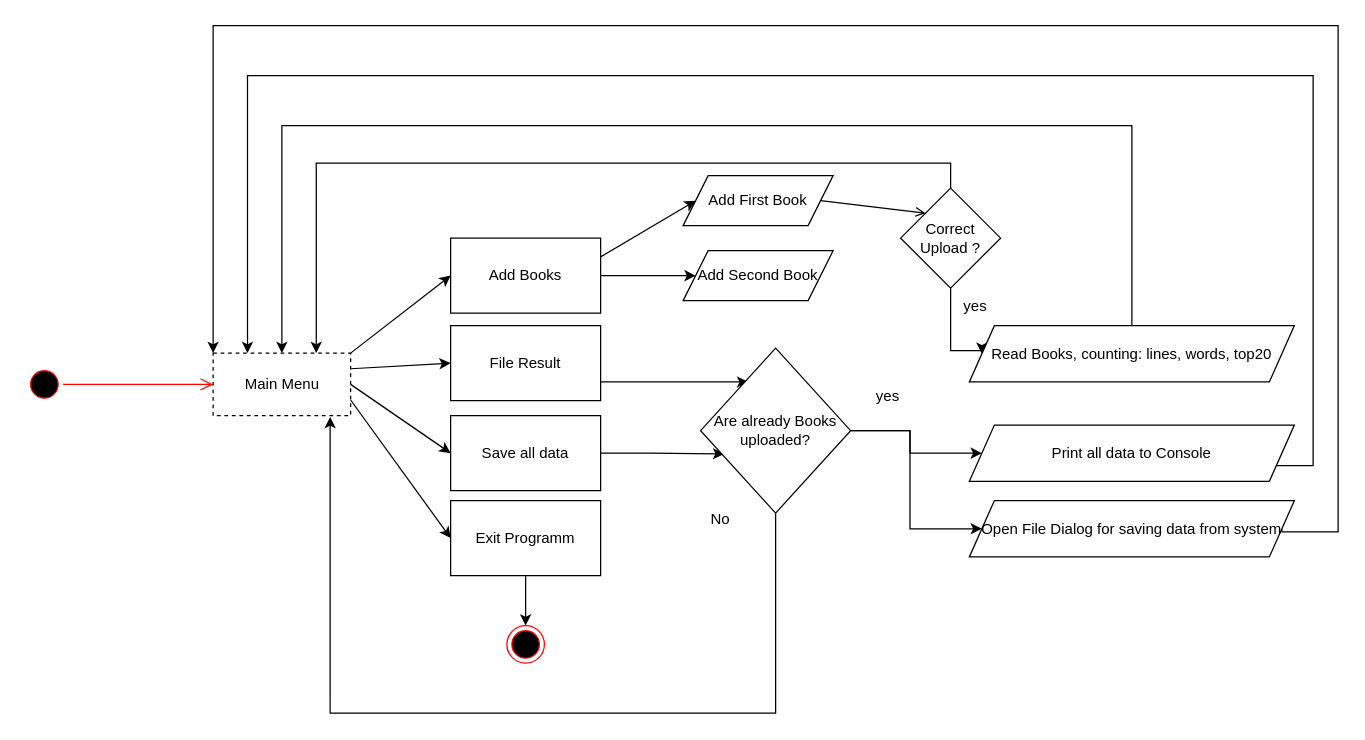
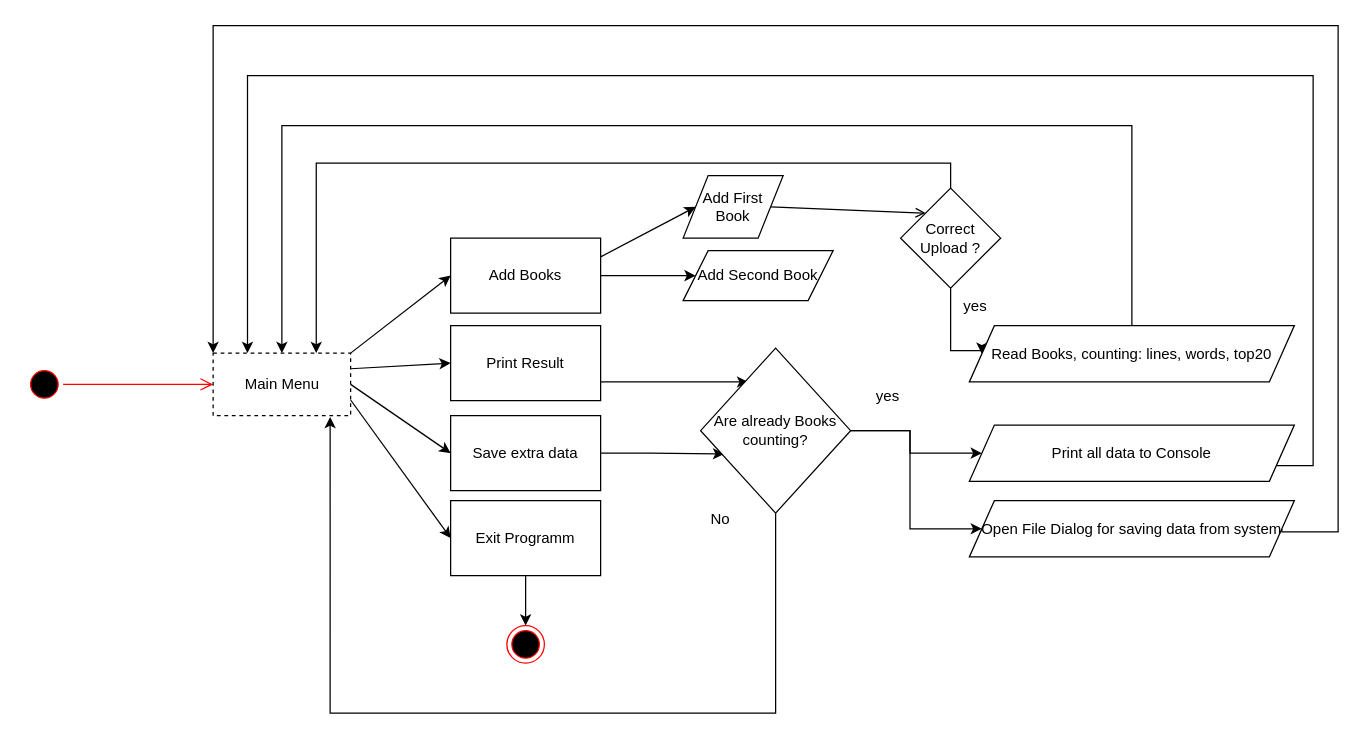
node "Add First Book": size 150x50 -> 100x63
node "File Result": label "File Result" -> "Print Result"
node "Are already Books uploaded?": label "Are already Books uploaded?" -> "Are already Books counting?"
node "Save all data": label "Save all data" -> "Save extra data"
